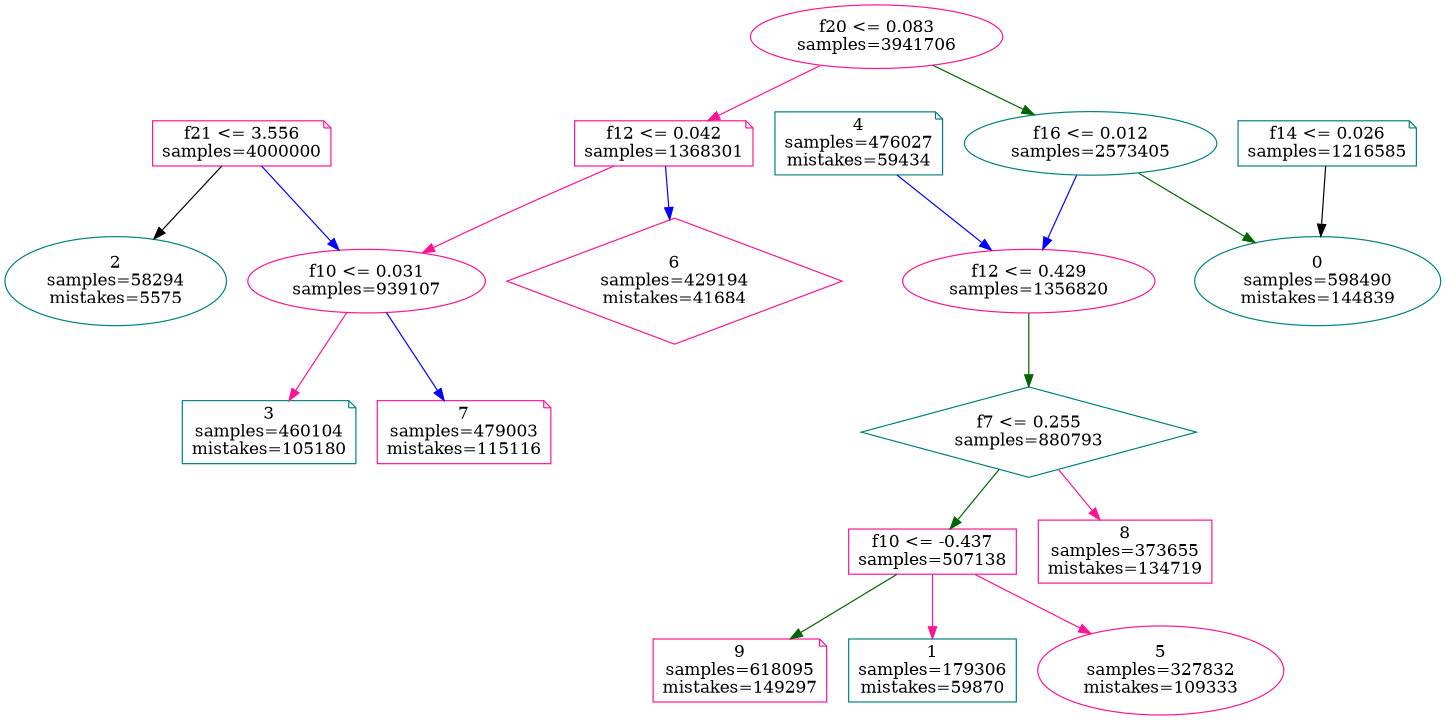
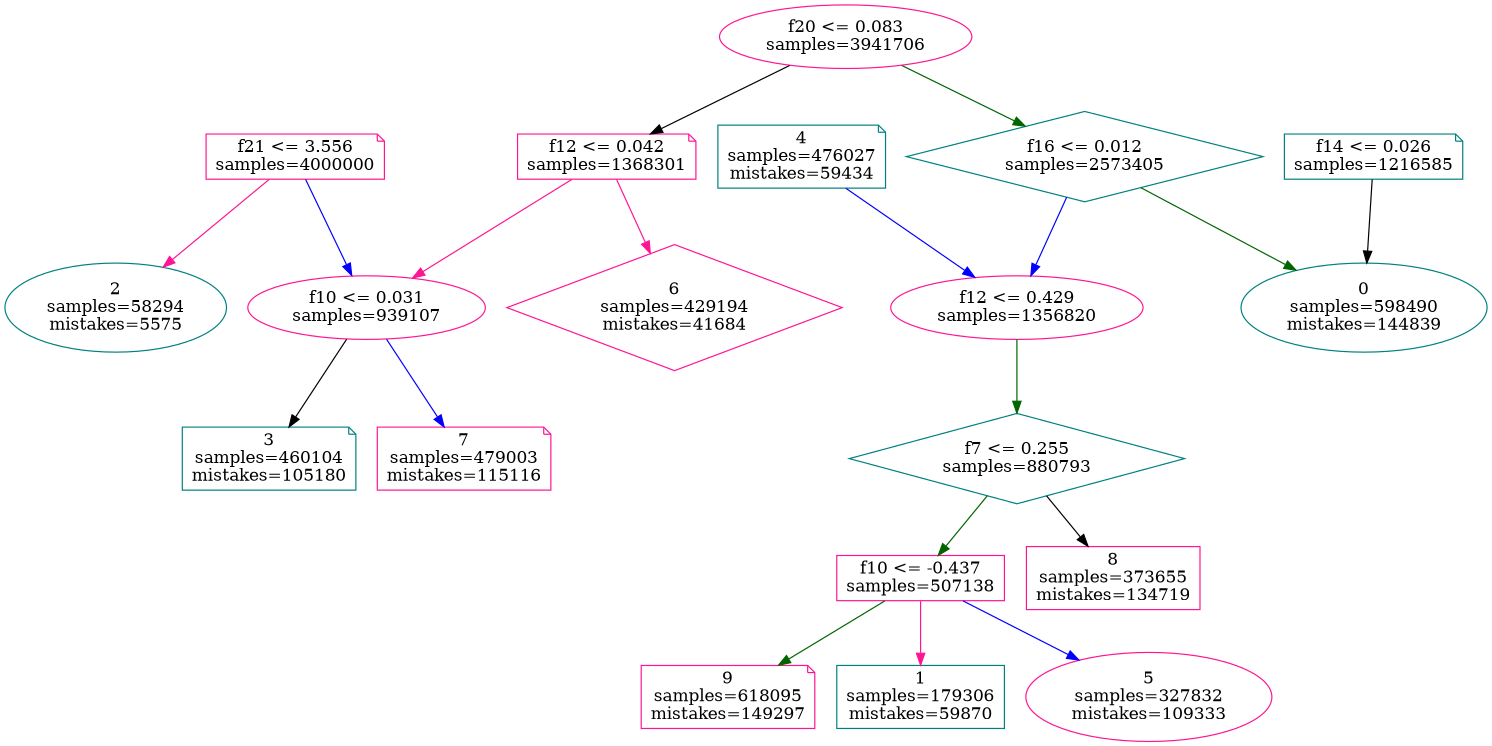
edge "f20 <= 0.083 samples=3941706" -> "f12 <= 0.042 samples=1368301": color deeppink -> black
node "f16 <= 0.012 samples=2573405": shape ellipse -> diamond
edge "f12 <= 0.042 samples=1368301" -> "6 samples=429194 mistakes=41684": color blue -> deeppink
edge "f21 <= 3.556 samples=4000000" -> "2 samples=58294 mistakes=5575": color black -> deeppink
edge "f10 <= 0.031 samples=939107" -> "3 samples=460104 mistakes=105180": color deeppink -> black
edge "f7 <= 0.255 samples=880793" -> "8 samples=373655 mistakes=134719": color deeppink -> black
edge "f10 <= -0.437 samples=507138" -> "5 samples=327832 mistakes=109333": color deeppink -> blue
